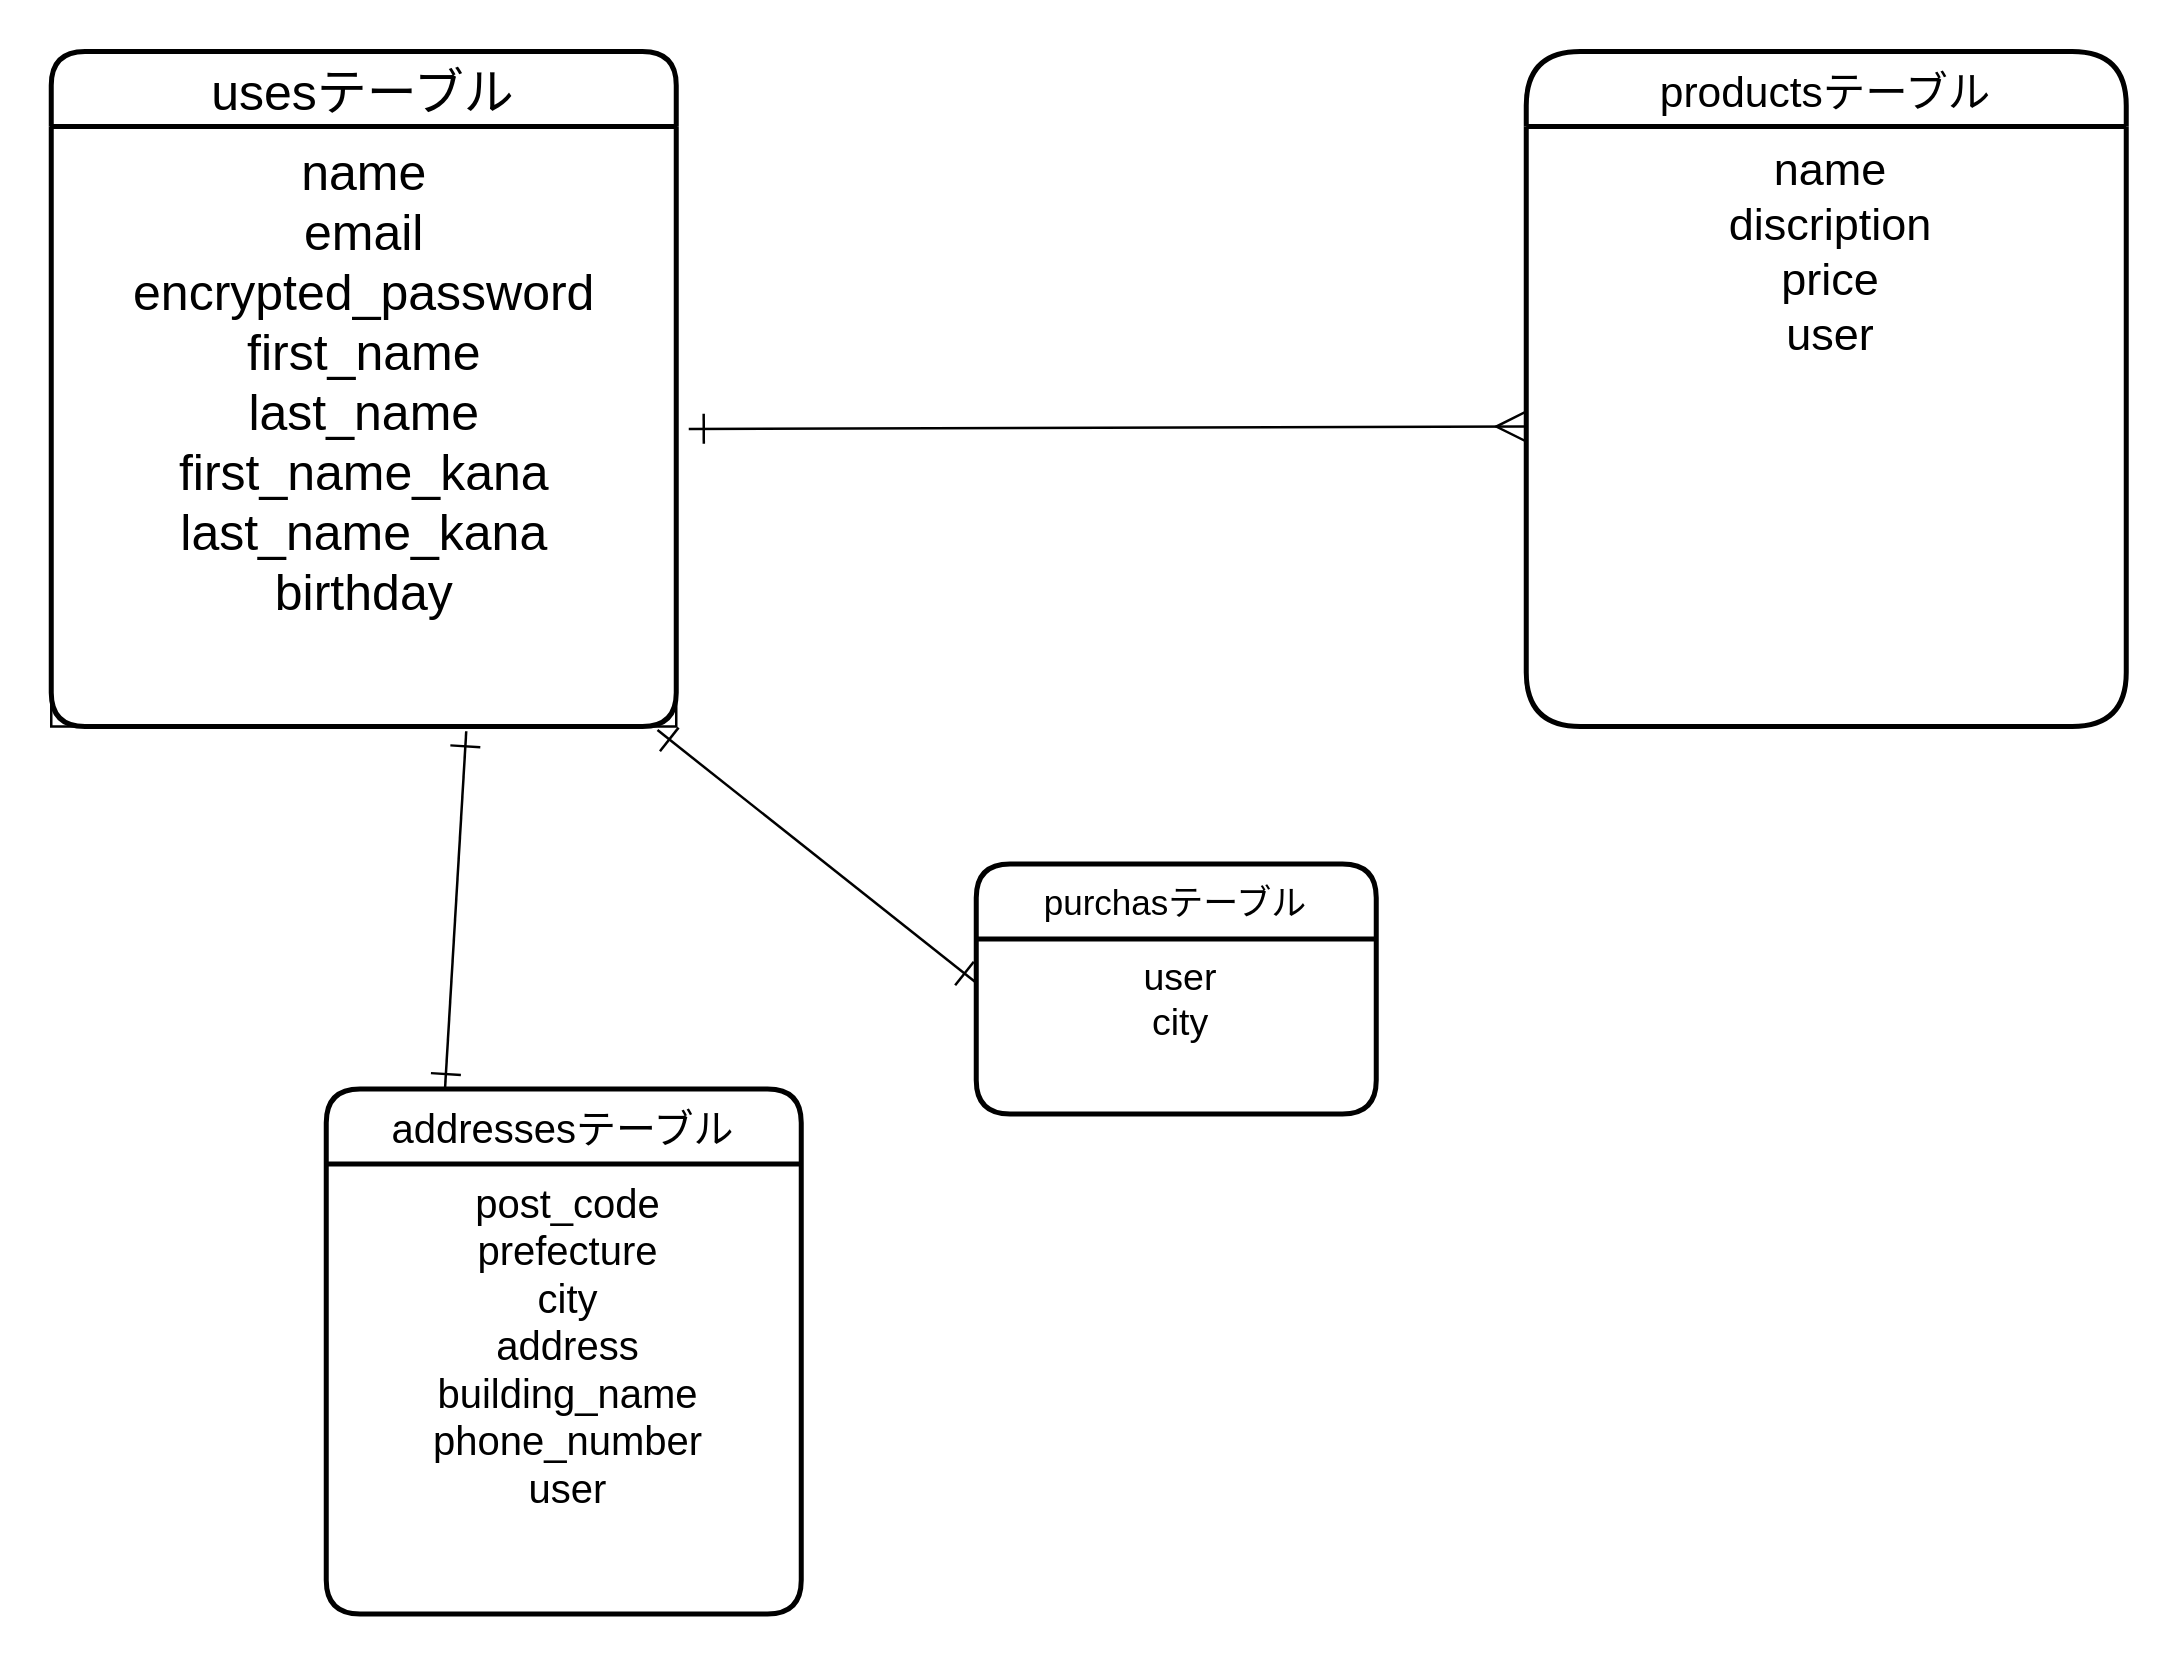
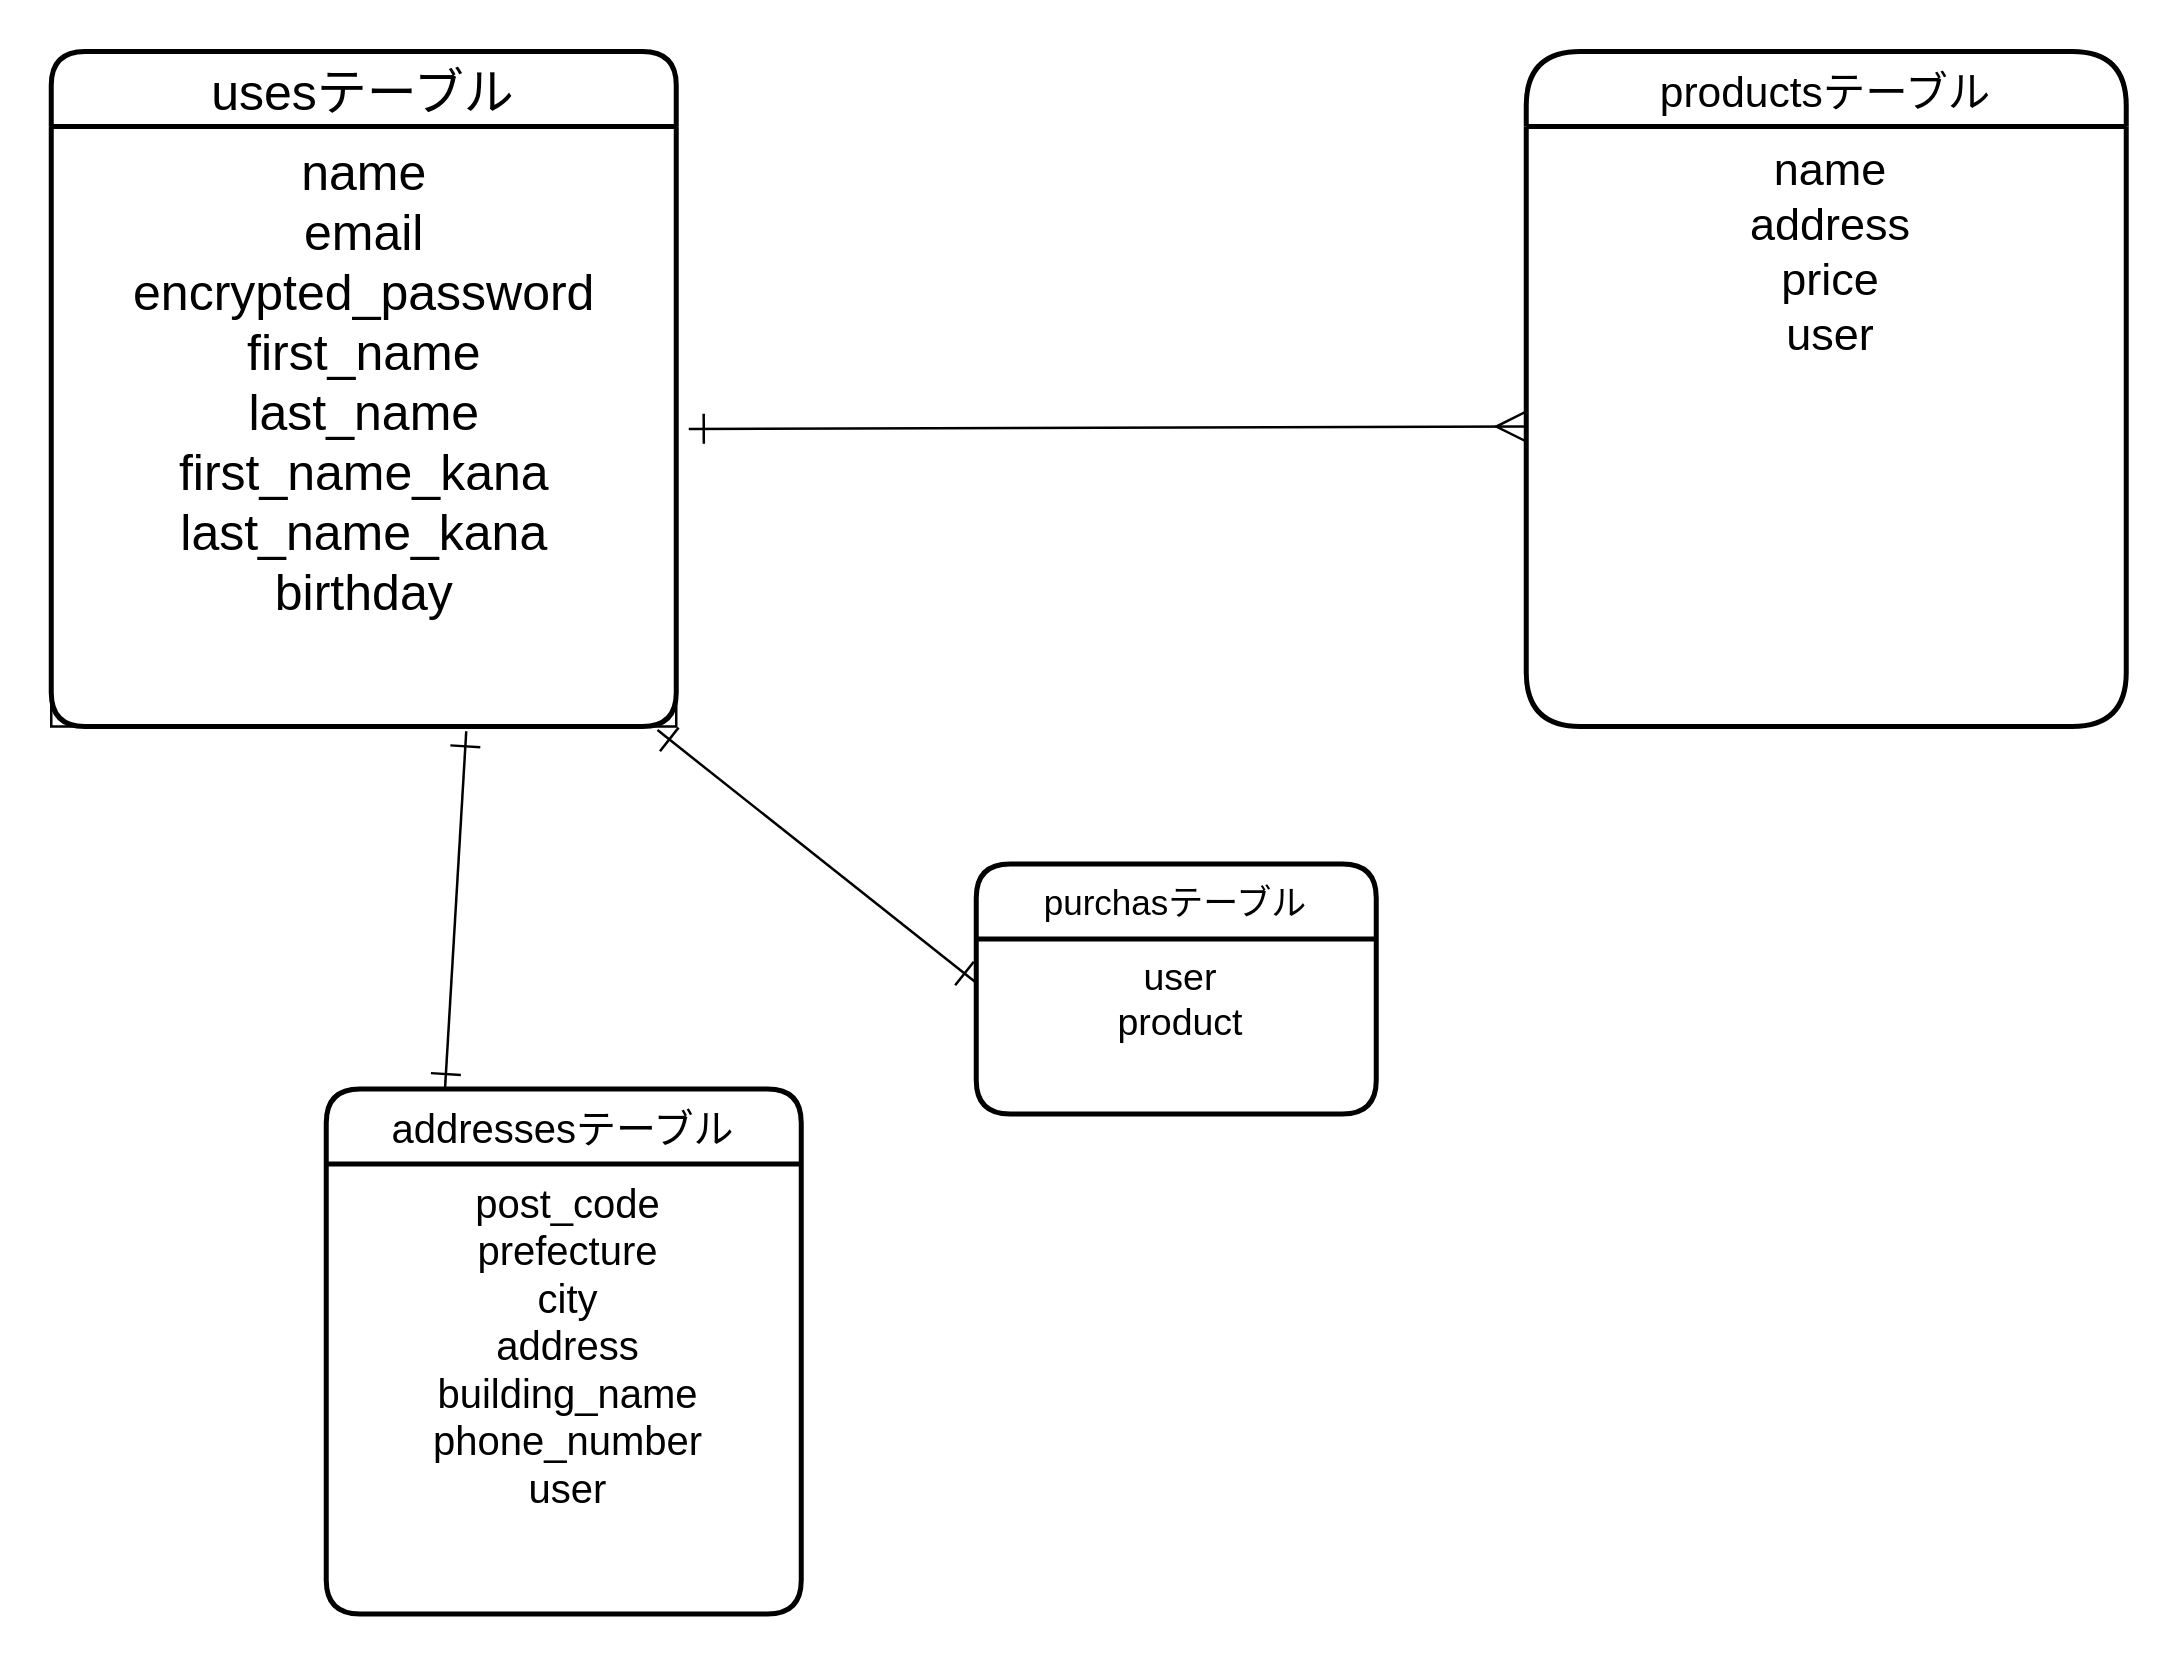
node "name discription price user": label "name discription price user" -> "name address price user"
node "user city": label "user city" -> "user product"
